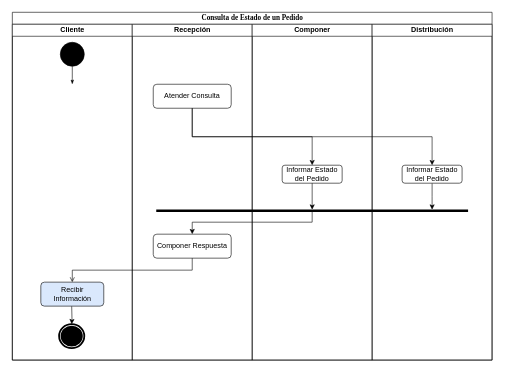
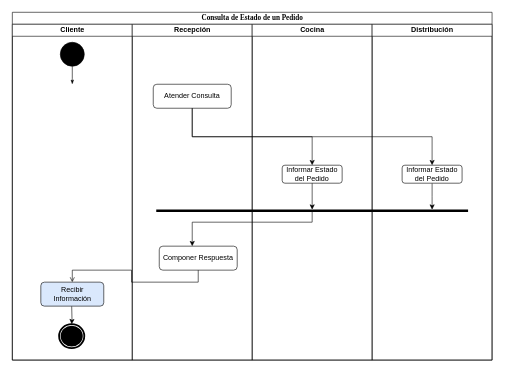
node "Componer": label "Componer" -> "Cocina"
node "Componer Respuesta": moved (192, 246) -> (198, 258)
